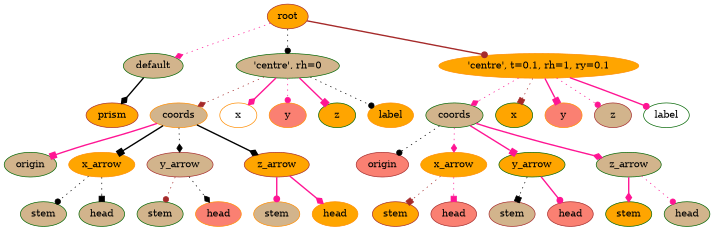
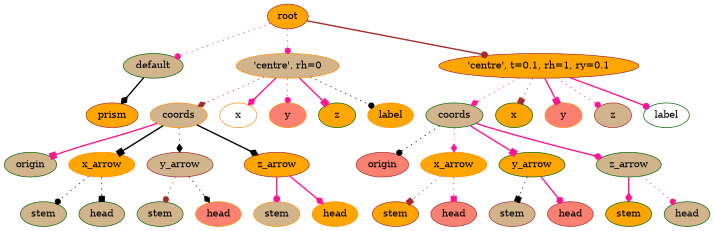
edge "root" -> "'centre', rh=0": color black -> deeppink
edge "root" -> "default": arrowhead diamond -> dot
node "'centre', rh=0": color darkgreen -> darkorange
node "'centre', t=0.1, rh=1, ry=0.1": color darkorange -> brown
